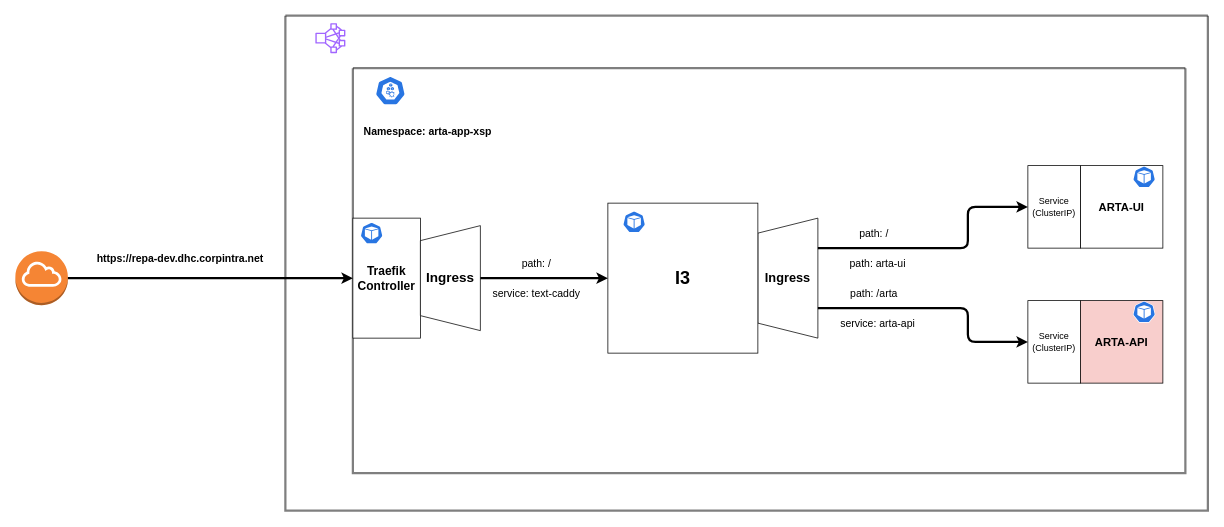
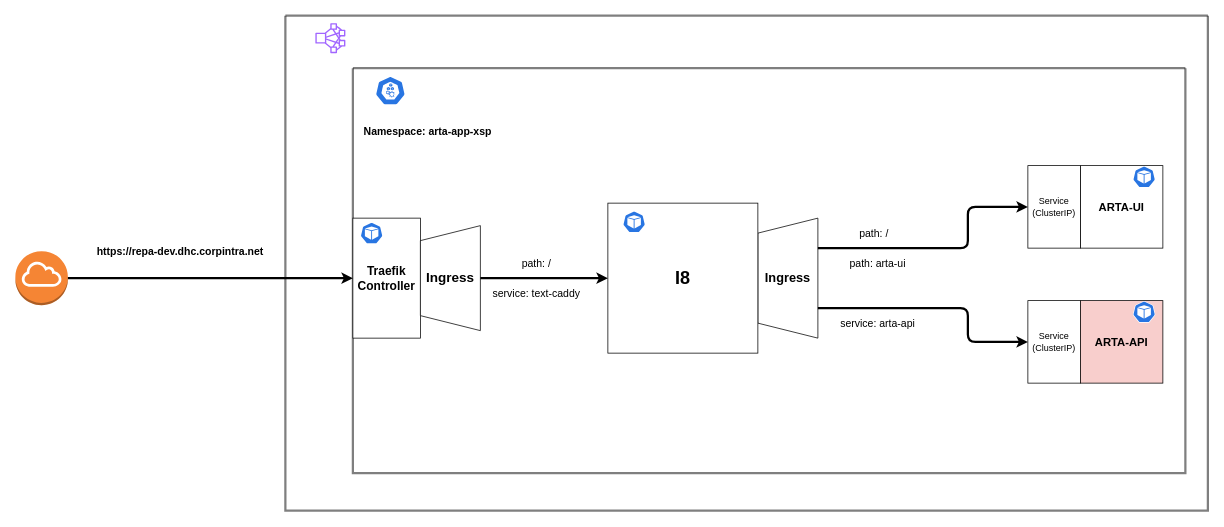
node "https://repa-dev.dhc.corpintra.net": moved (180, 258) -> (180, 251)
node "I3": label "I3" -> "I8"
node "path: /arta": removed
